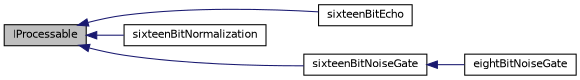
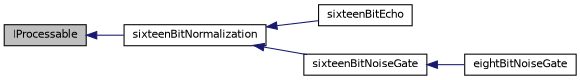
edge "sixteenBitEcho" -> "IProcessable": now "sixteenBitEcho" -> "sixteenBitNormalization"
edge "sixteenBitNoiseGate" -> "IProcessable": now "sixteenBitNoiseGate" -> "sixteenBitNormalization"
